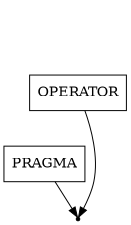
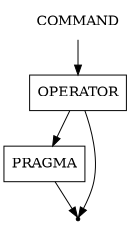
node "COMMAND": added
edge "OPERATOR" -> "PRAGMA": added
